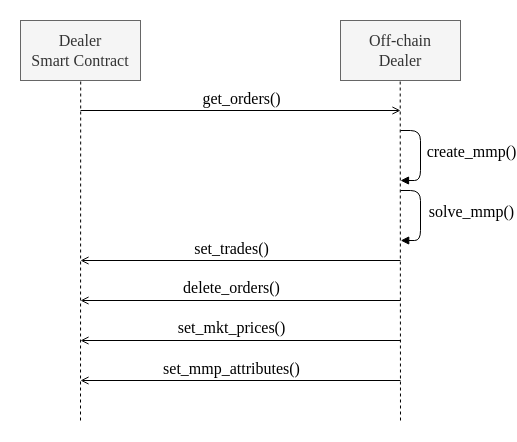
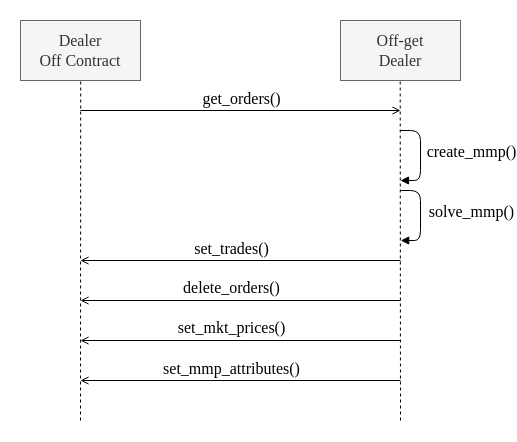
node "DealerSmart Contract": label "DealerSmart Contract" -> "DealerOff Contract"
node "Off-chainDealer": label "Off-chainDealer" -> "Off-getDealer"
